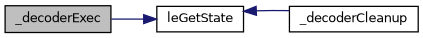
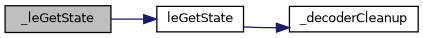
edge "_decoderCleanup" -> "leGetState": reversed
node "_decoderExec": label "_decoderExec" -> "_leGetState"
